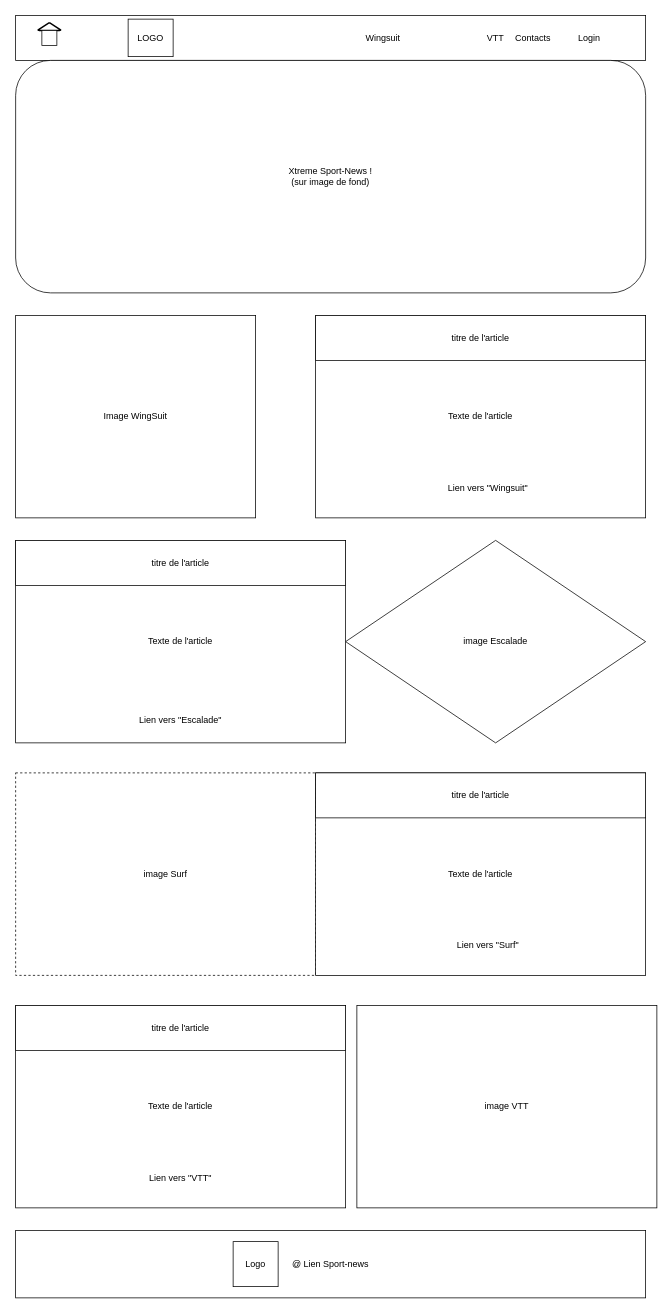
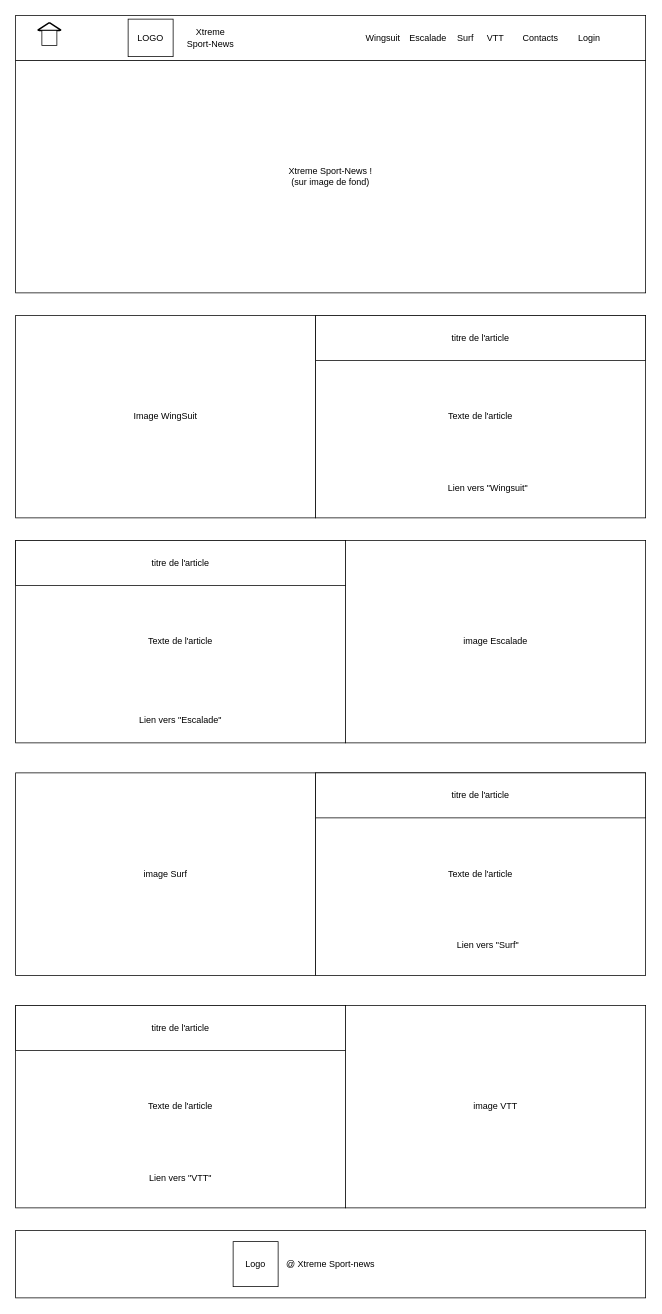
node "Xtreme Sport-News": added
node "Escalade": added
node "Surf": added
node "Contacts": moved (533, 38) -> (540, 38)
node "Xtreme Sport-News ! (sur image de fond)": shape rounded rectangle -> rectangle
node "Image WingSuit": size 240x203 -> 300x203
node "image Escalade": shape diamond -> rectangle
node "image Surf": style dashed -> solid
node "image VTT": moved (507, 1107) -> (495, 1107)
node "@ Lien Sport-news": label "@ Lien Sport-news" -> "@ Xtreme Sport-news"
